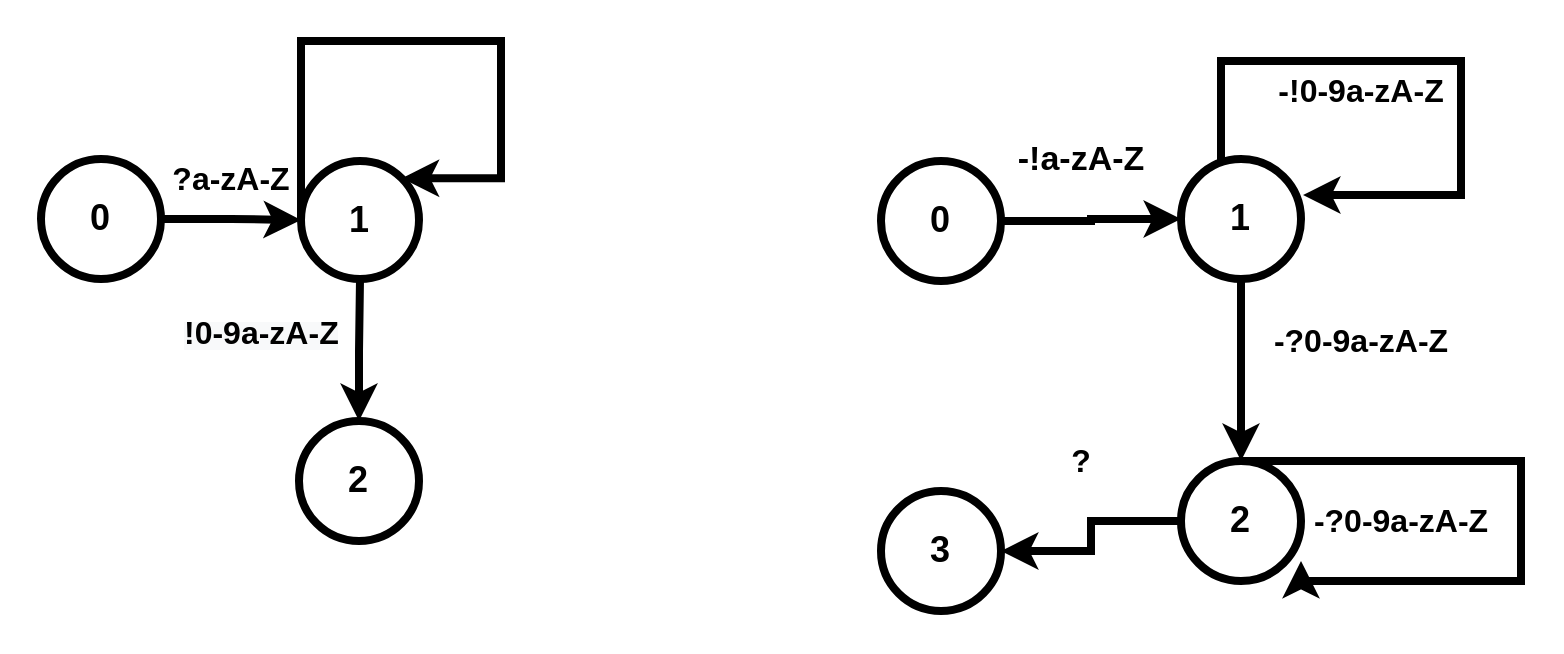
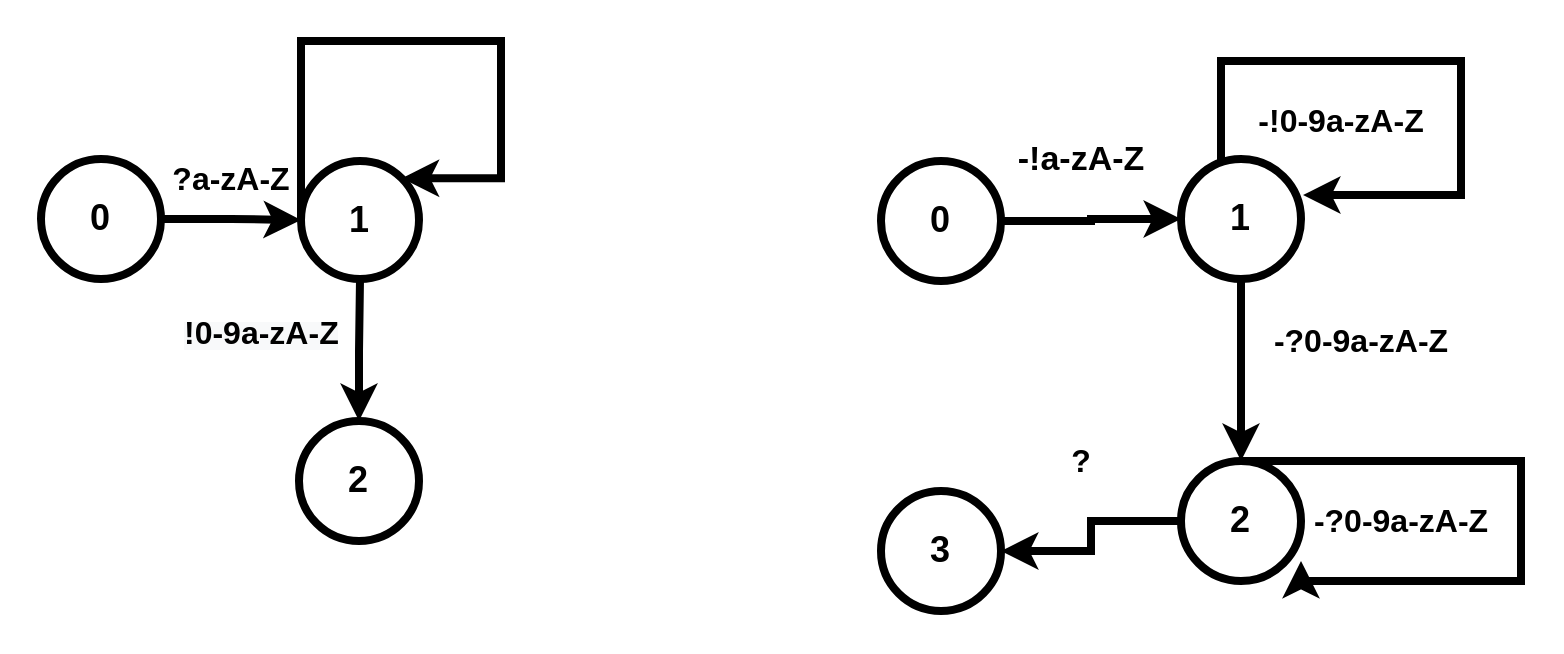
node "-!0-9a-zA-Z": moved (1361, 91) -> (1341, 121)
